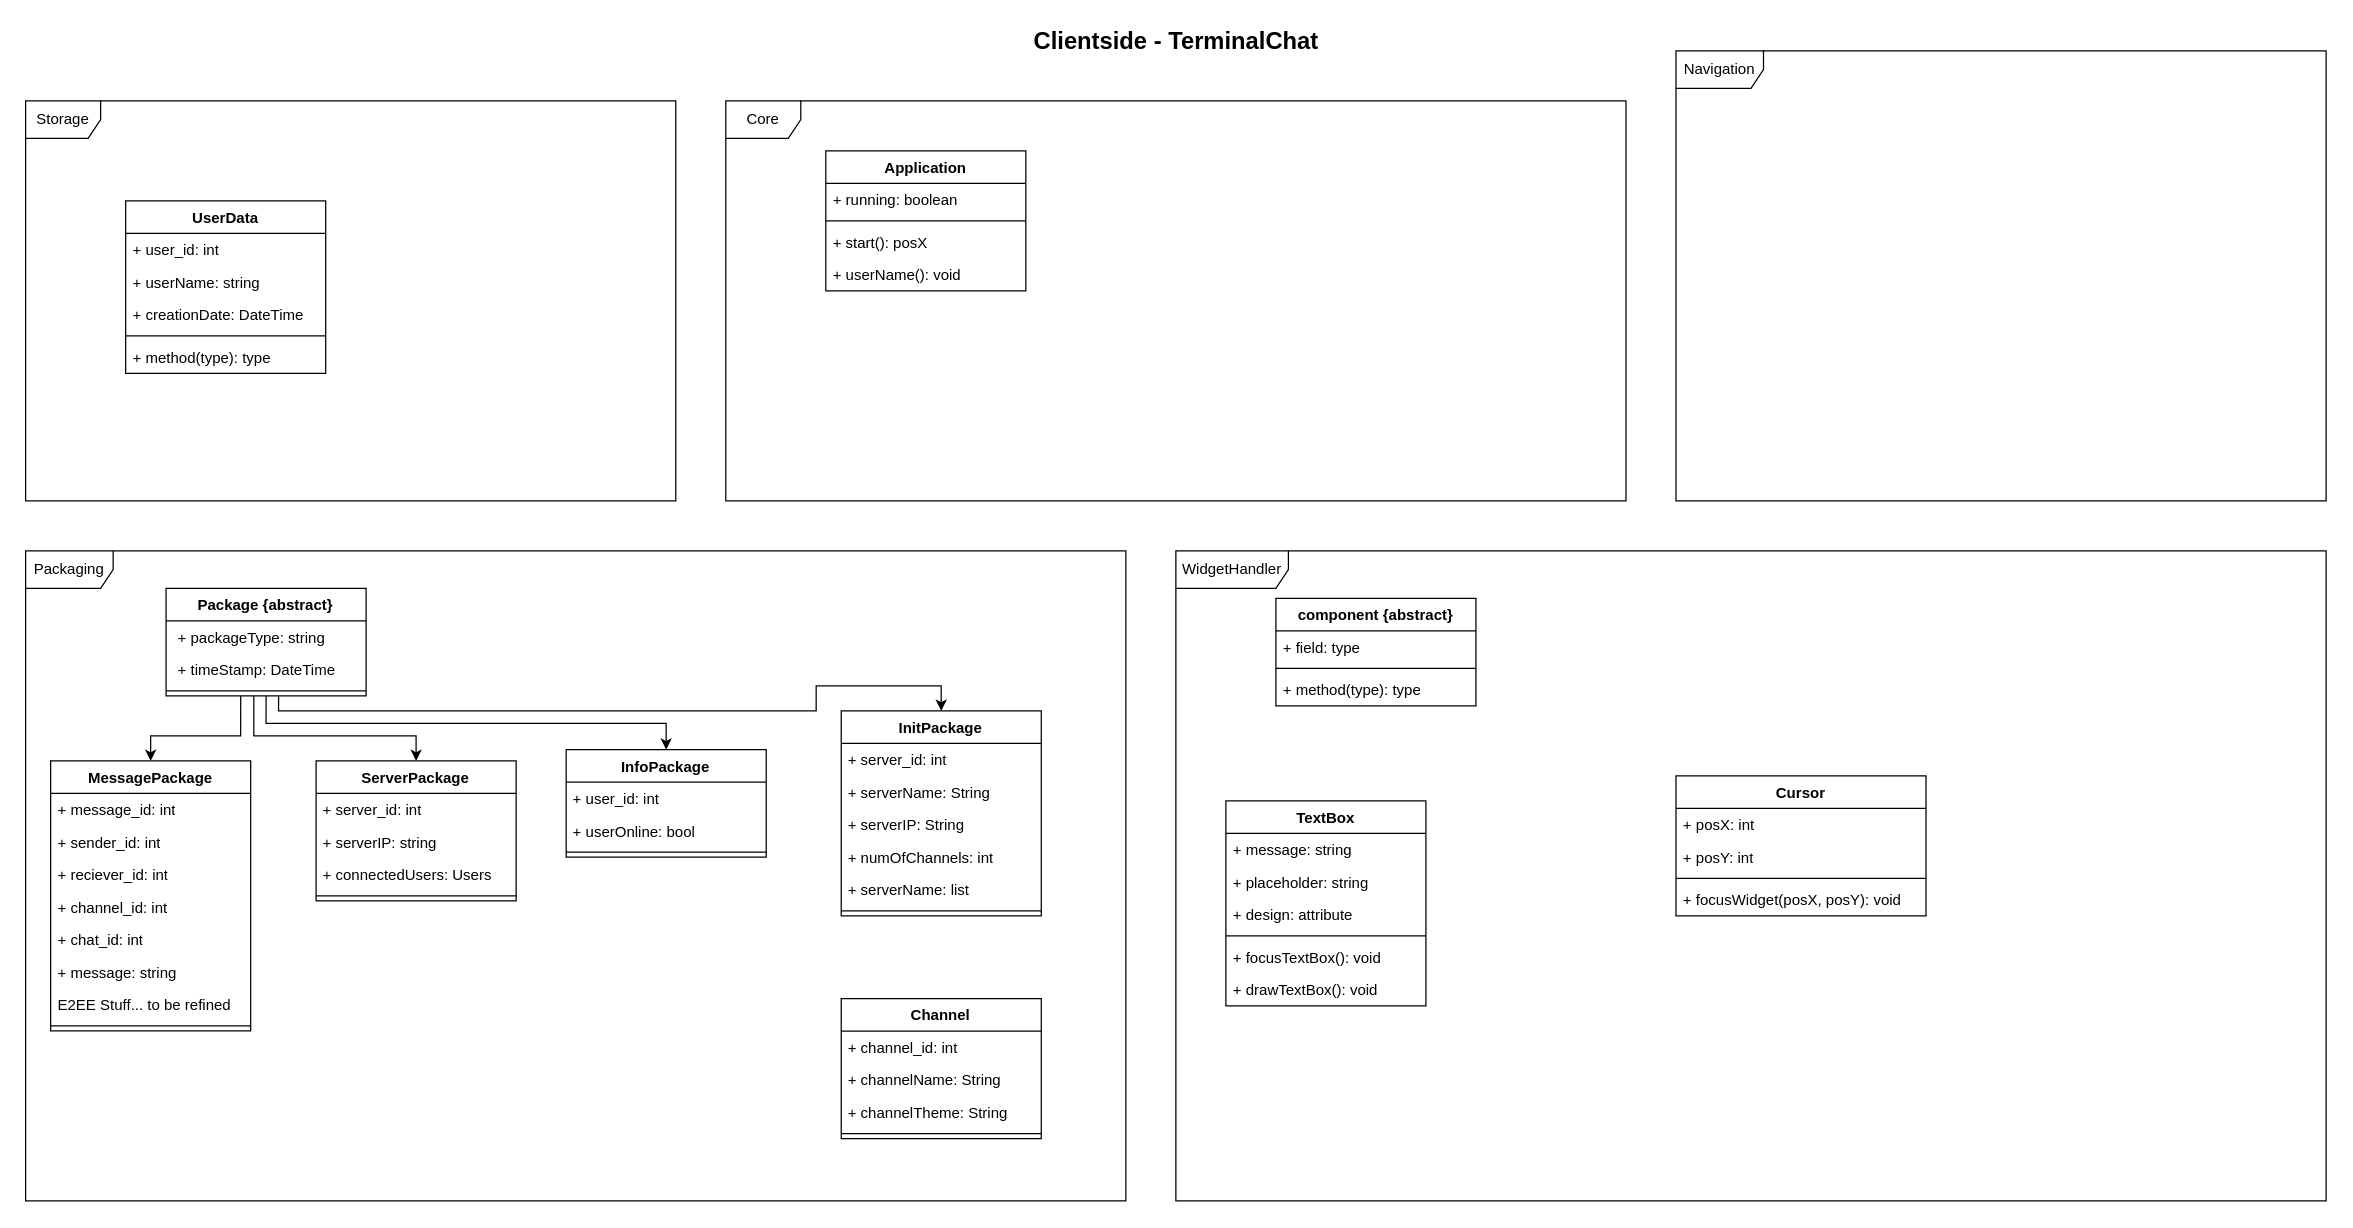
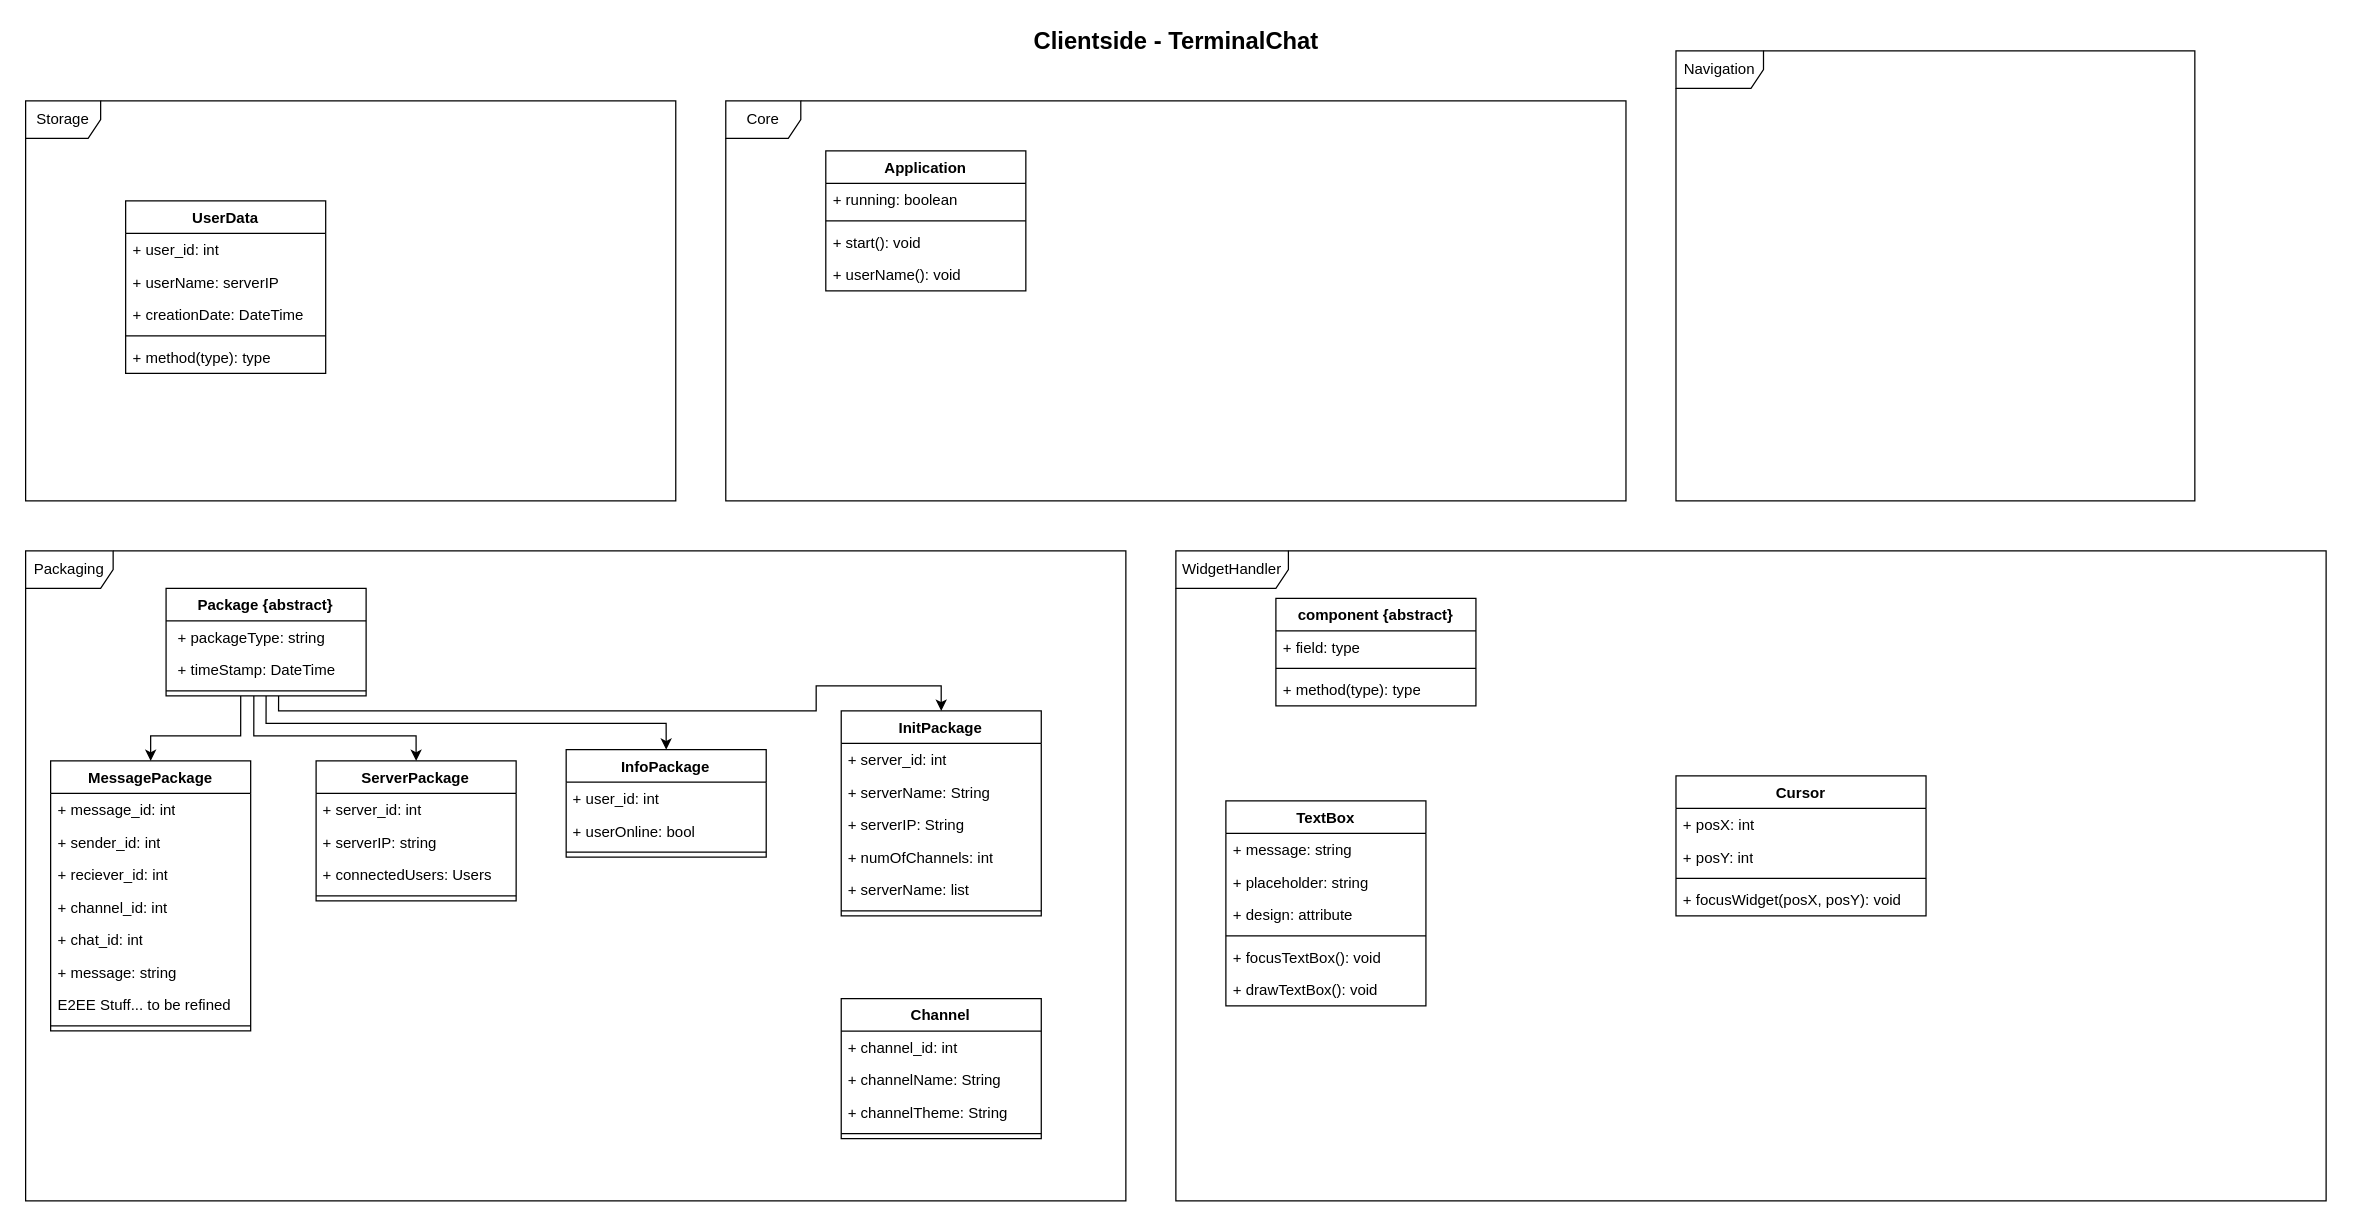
node "+ start(): posX": label "+ start(): posX" -> "+ start(): void"
node "Navigation": size 650x450 -> 519x450
node "+ userName: string": label "+ userName: string" -> "+ userName: serverIP"
